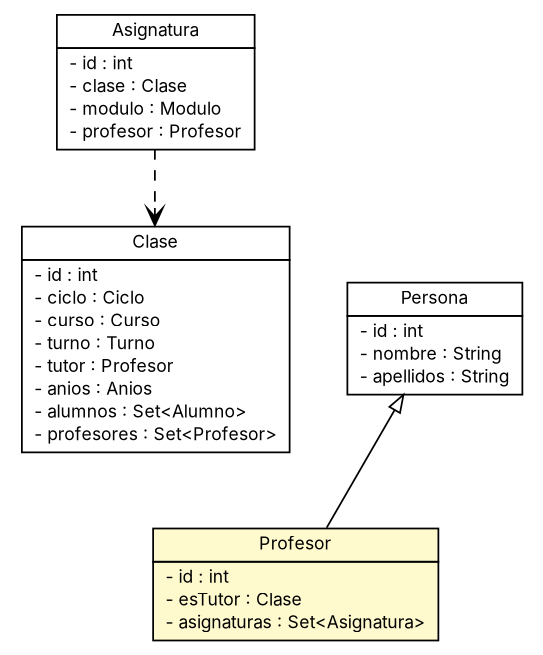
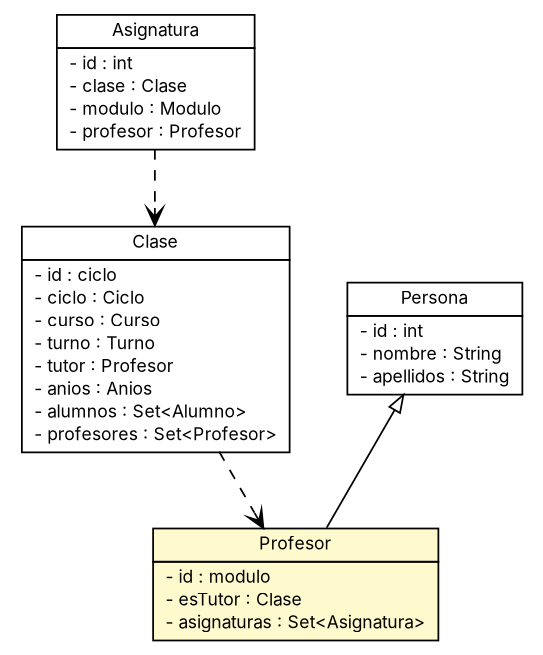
node "Clase": text "- id : int" -> "- id : ciclo"
edge "Clase" -> "Profesor": added
node "Profesor": text "- id : int" -> "- id : modulo"
